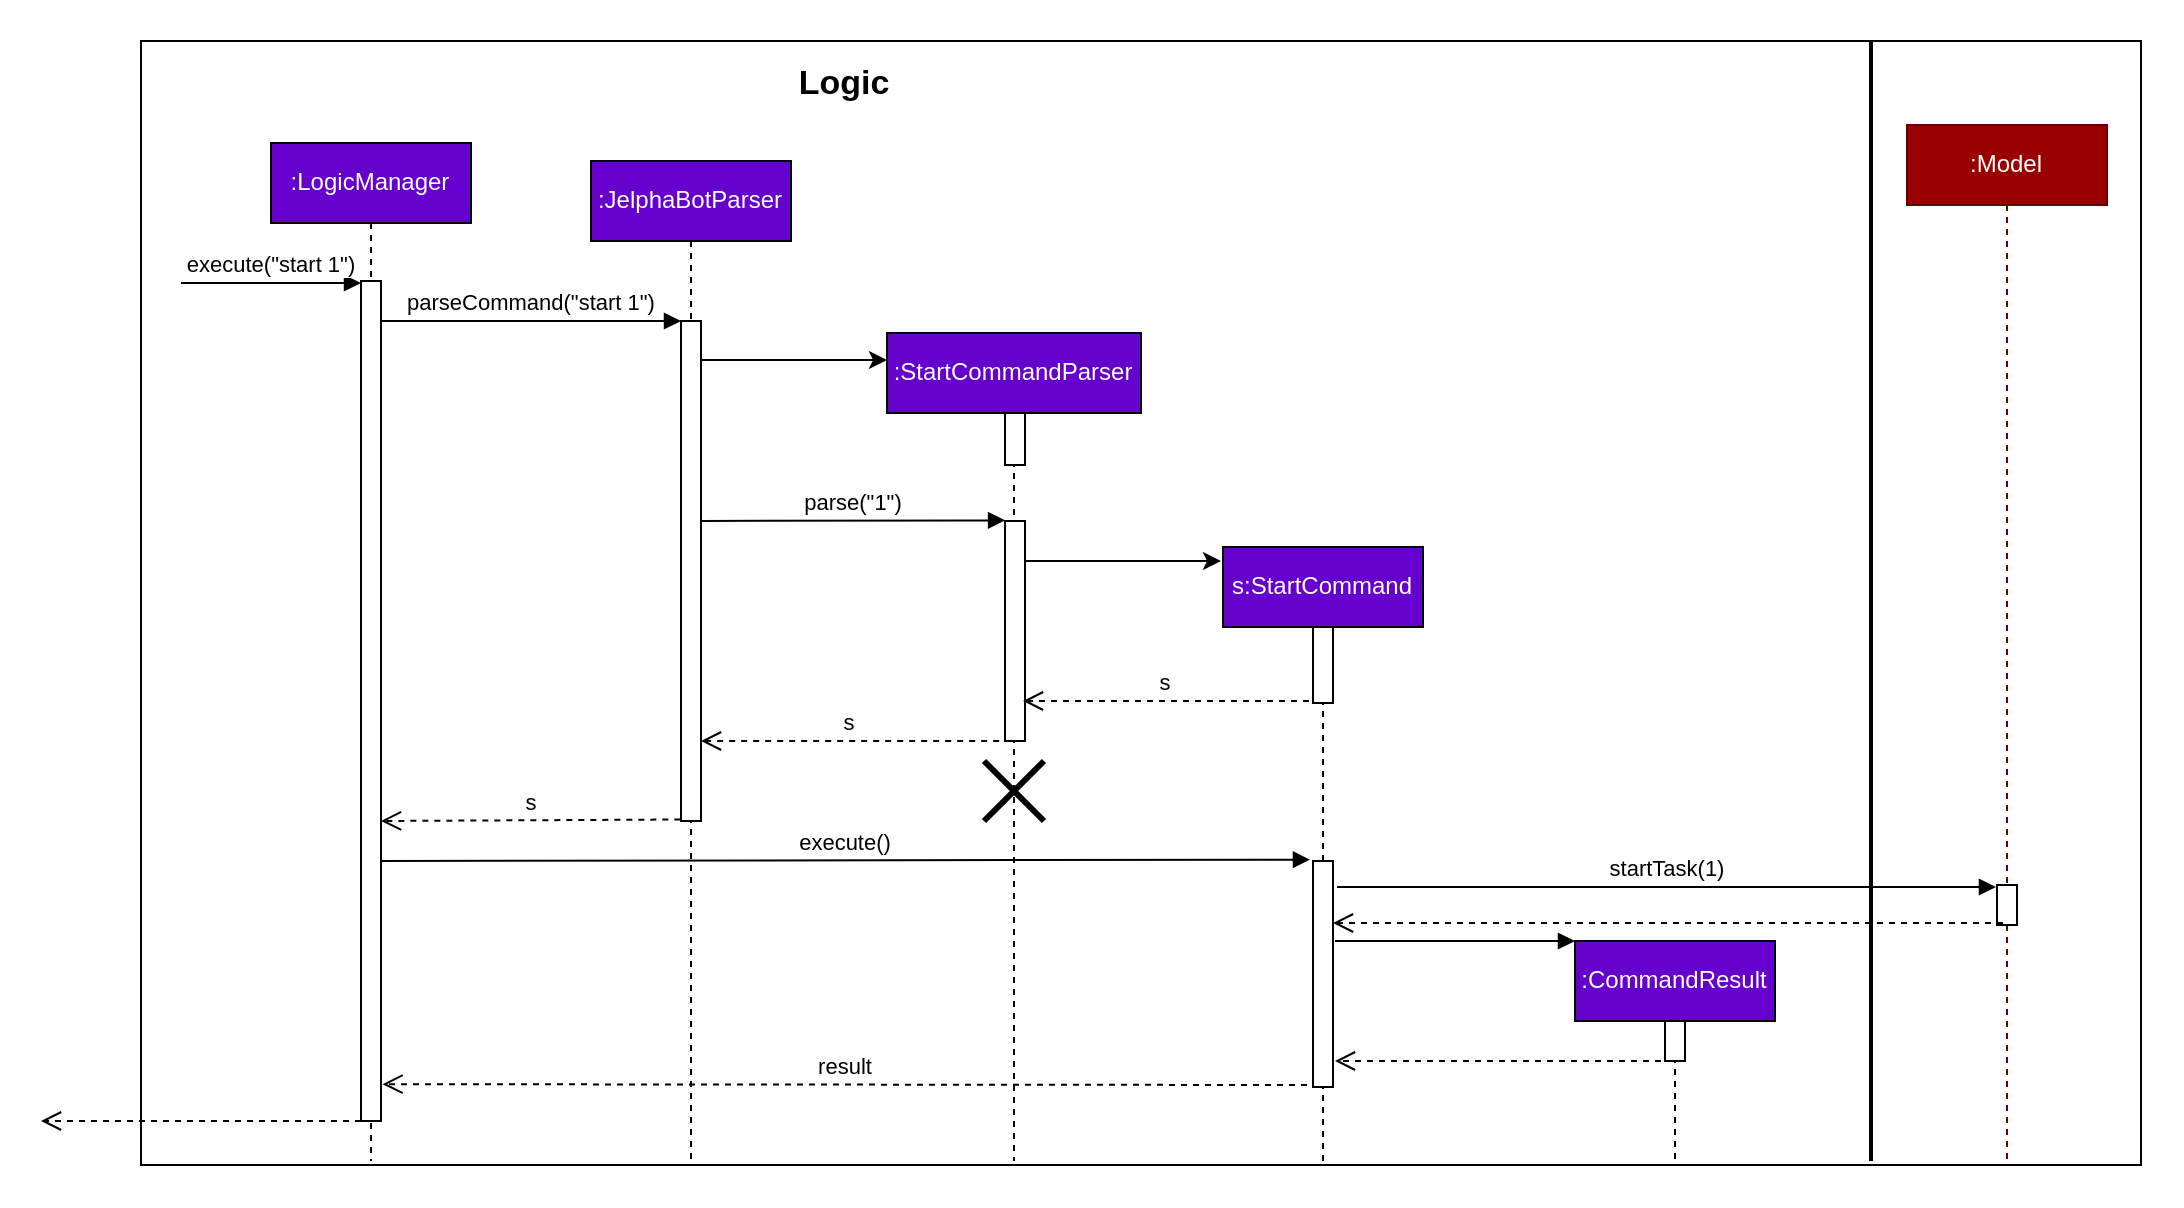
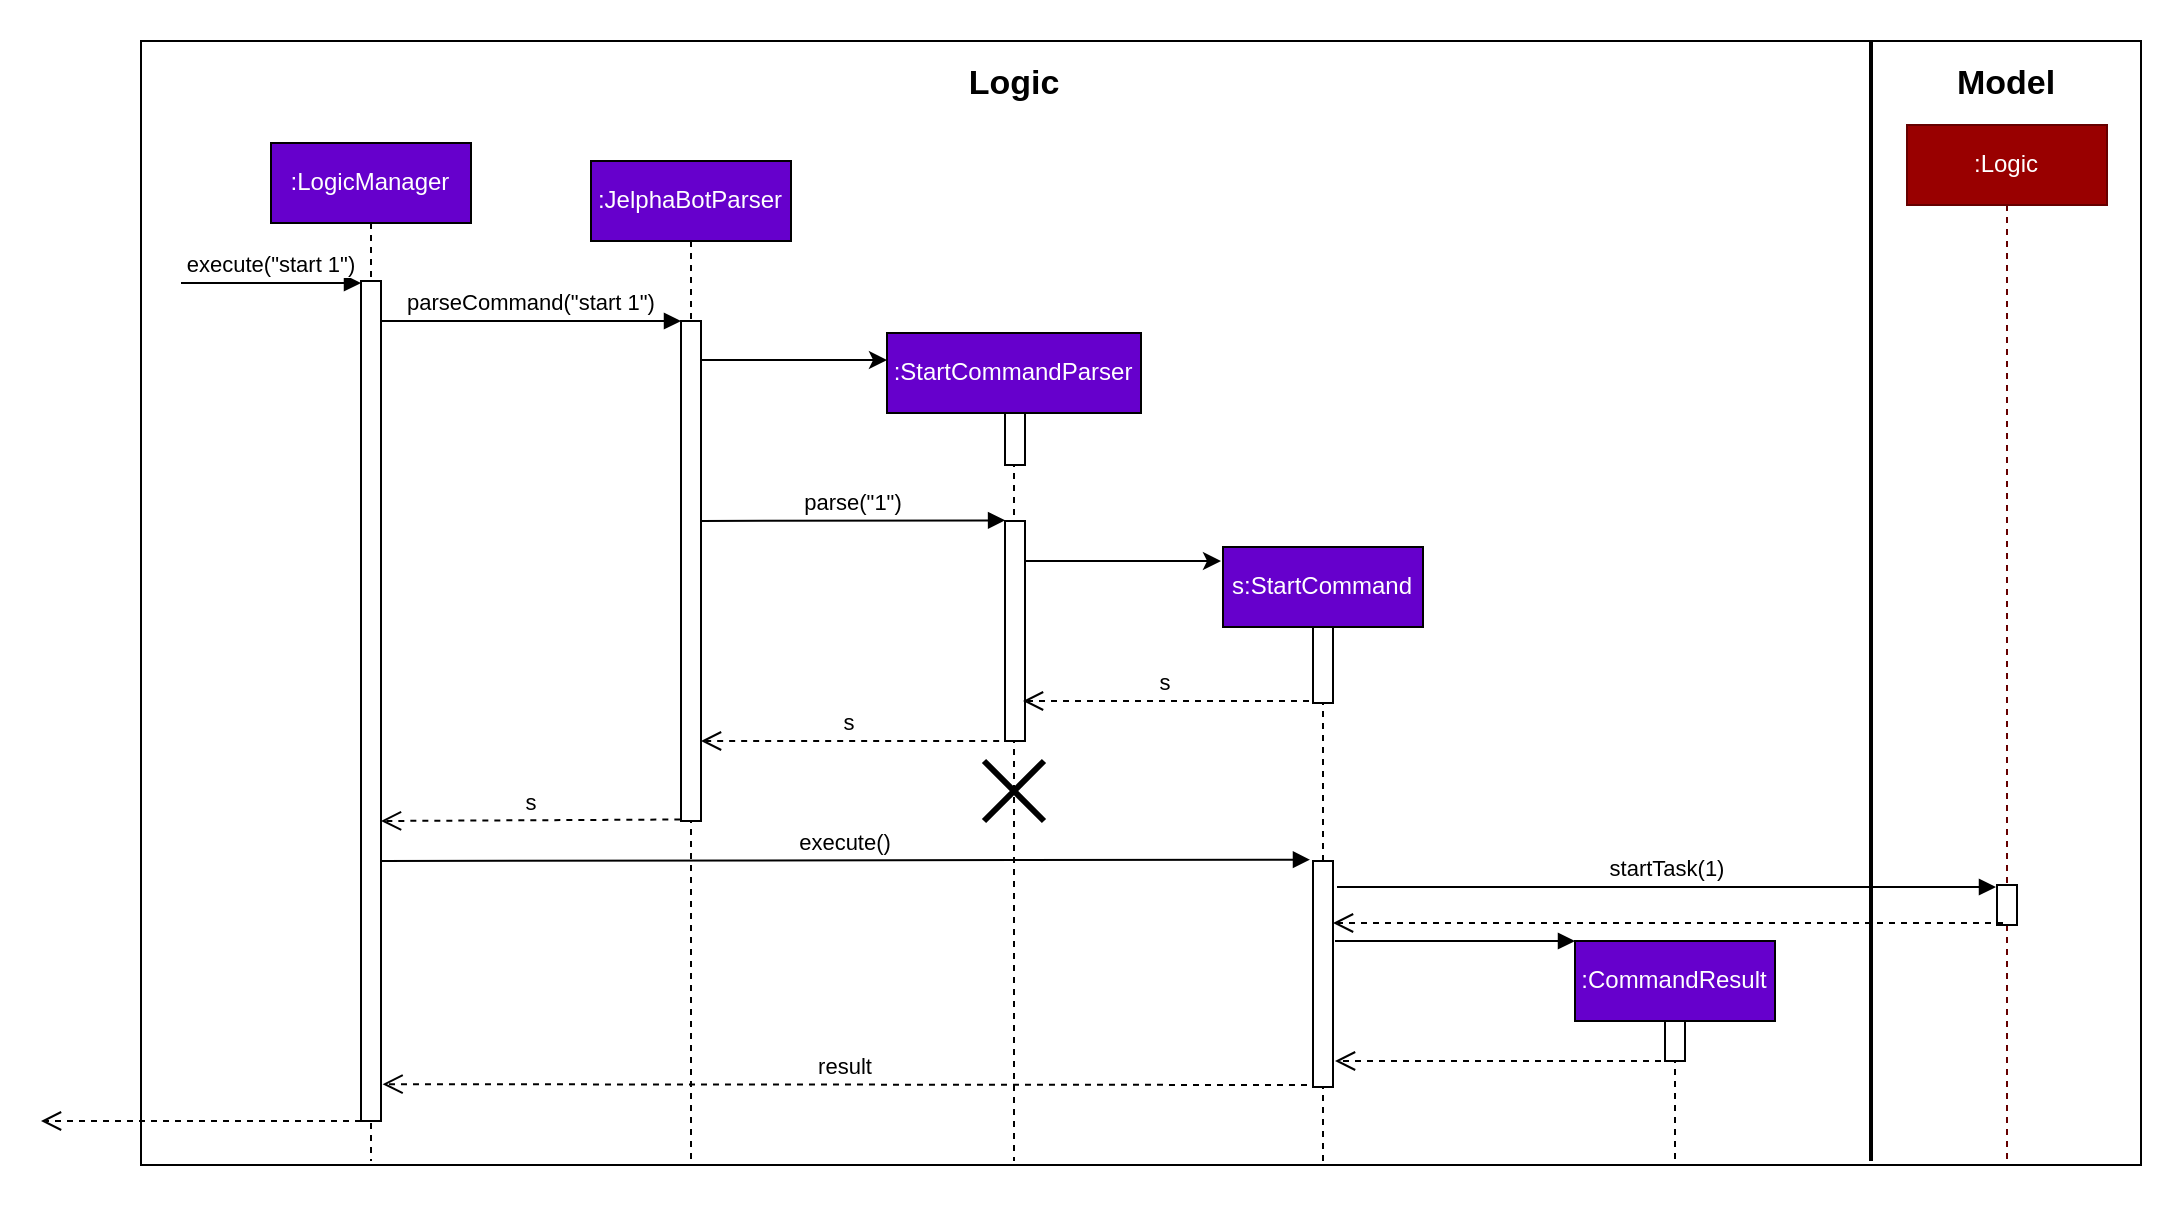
node "Logic": moved (845, 85) -> (1015, 85)
node "Model": added
node ":Model": label ":Model" -> ":Logic"
